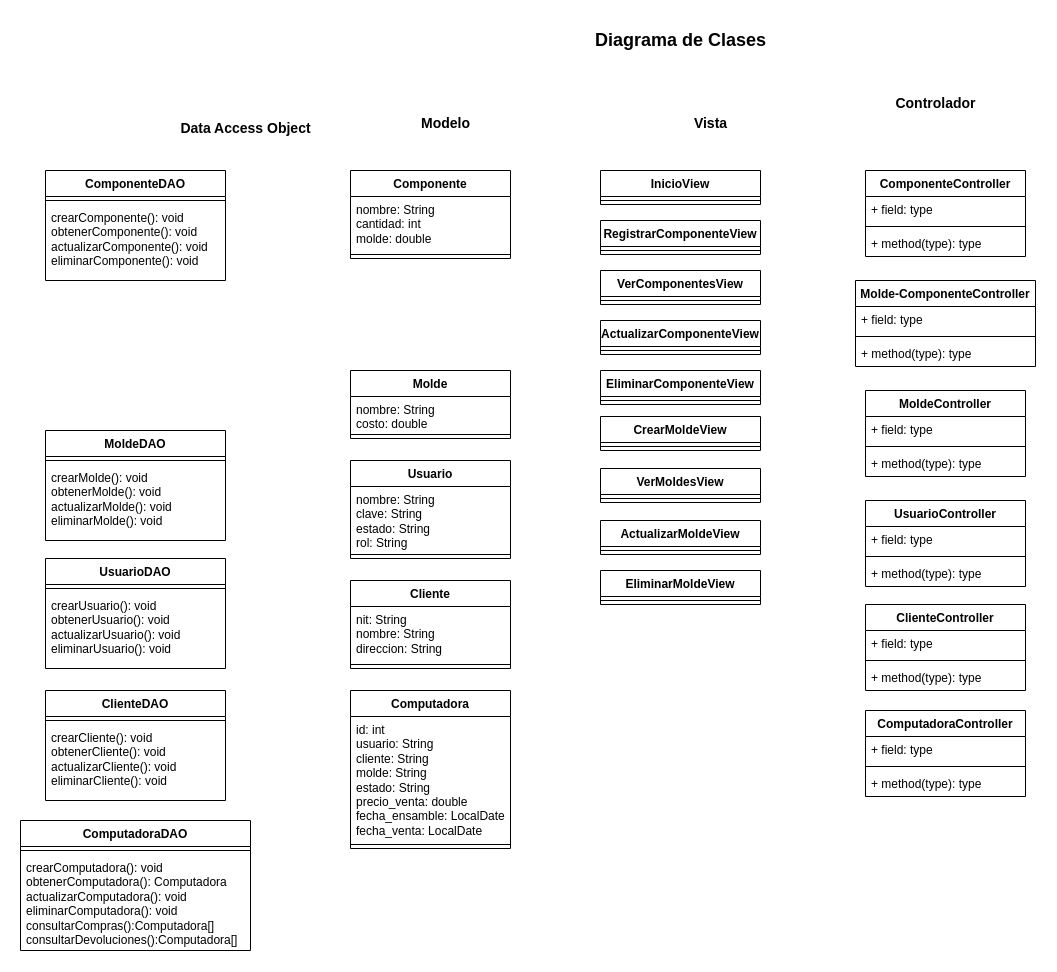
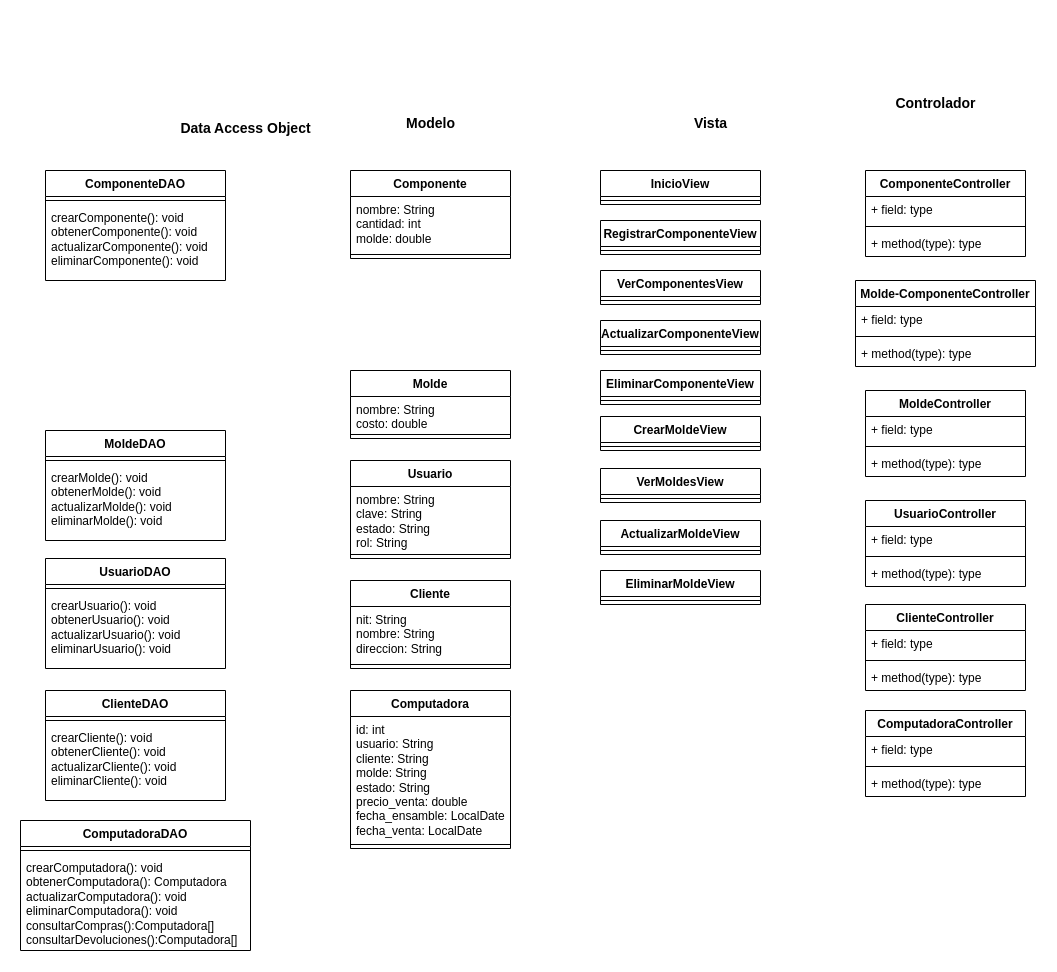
node "Diagrama de Clases": removed
node "Modelo": moved (446, 124) -> (431, 124)
